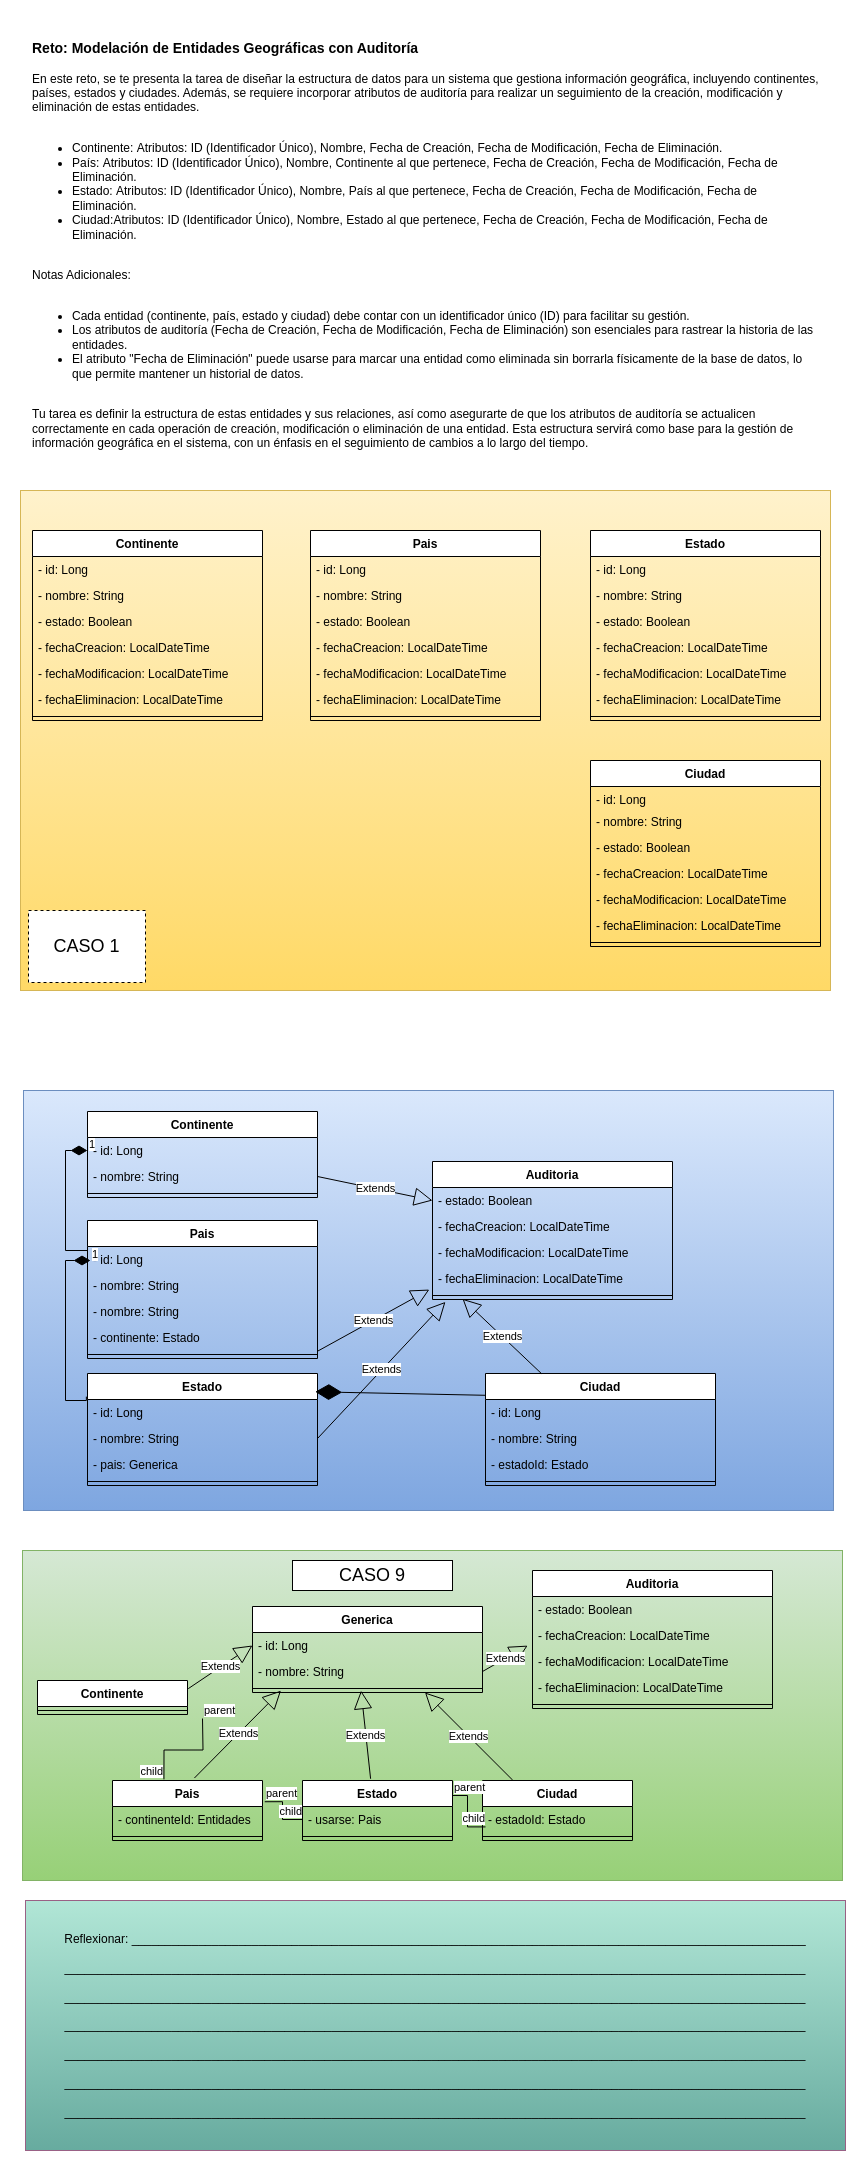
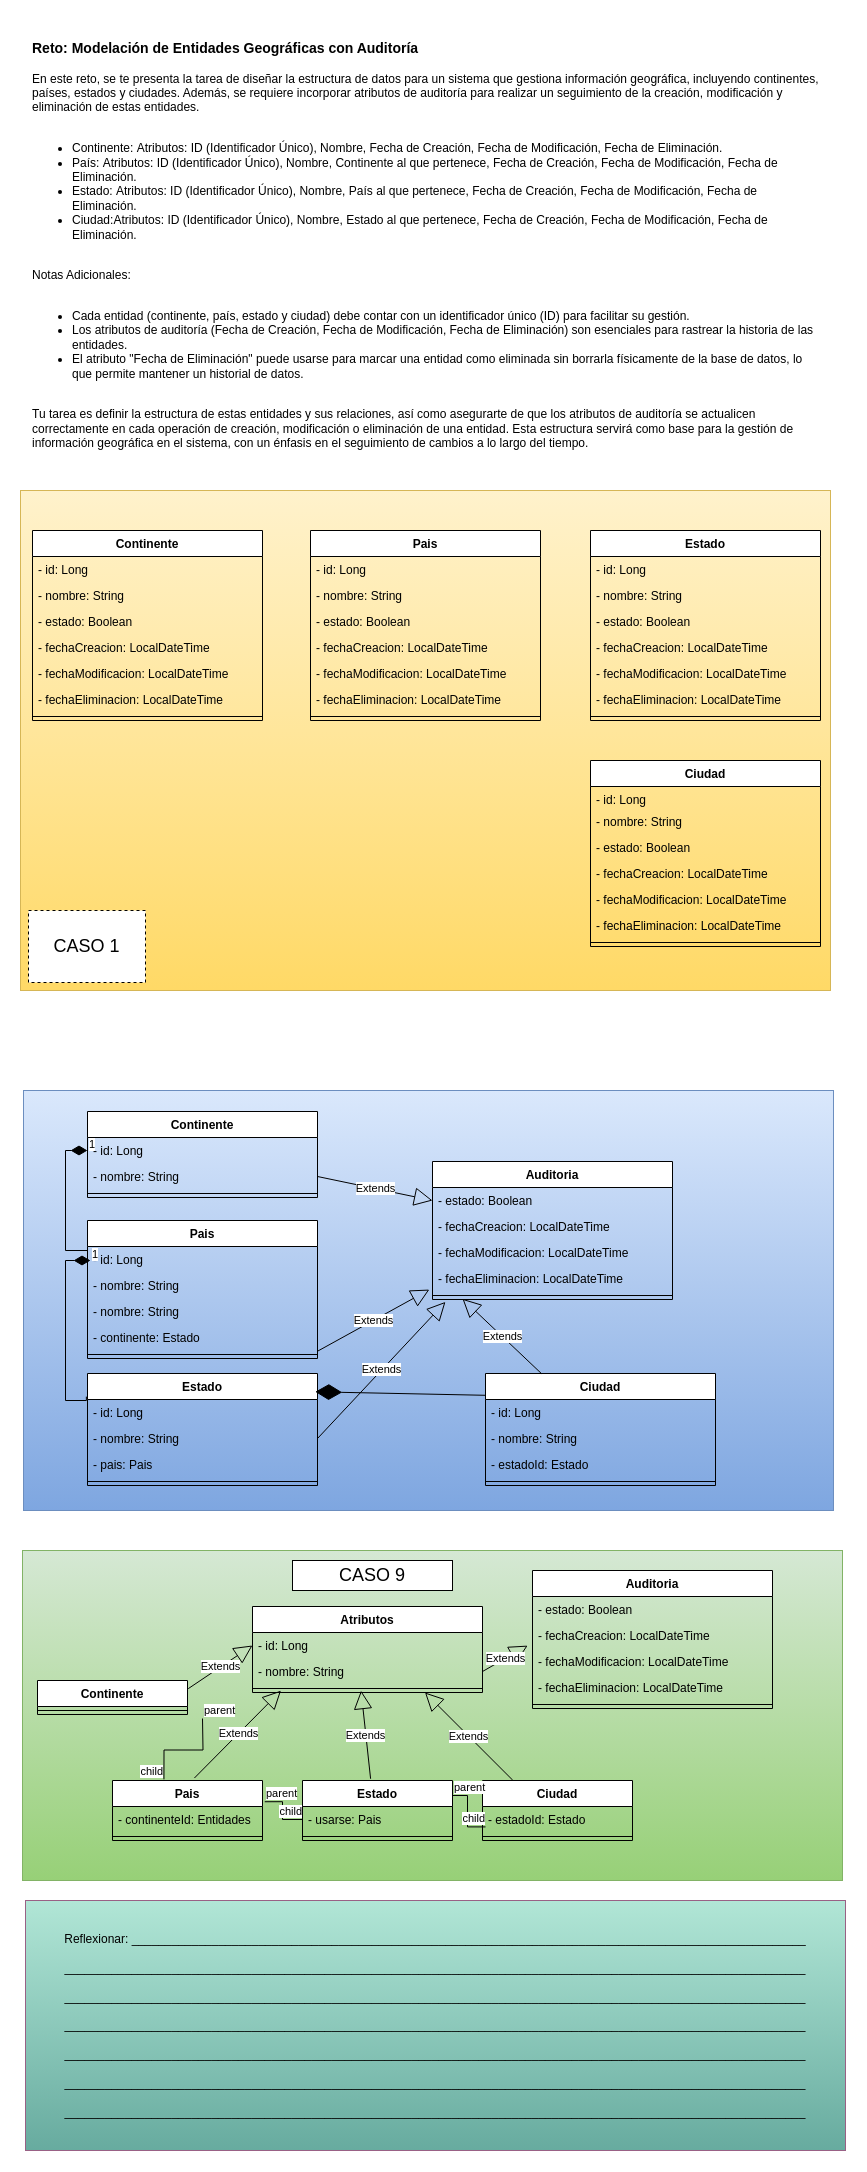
node "- pais: Generica": label "- pais: Generica" -> "- pais: Pais"
node "Generica": label "Generica" -> "Atributos"
